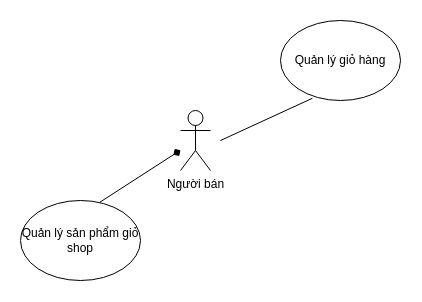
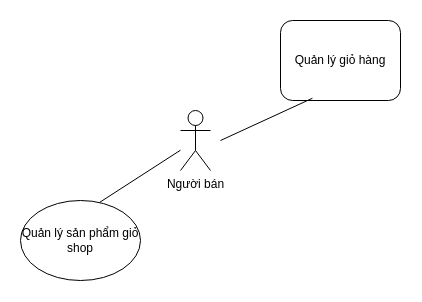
node "Quản lý giỏ hàng": shape ellipse -> rounded rectangle
edge "Quản lý sản phẩm giỏ shop" -> "Người bán": arrowhead diamond -> none
